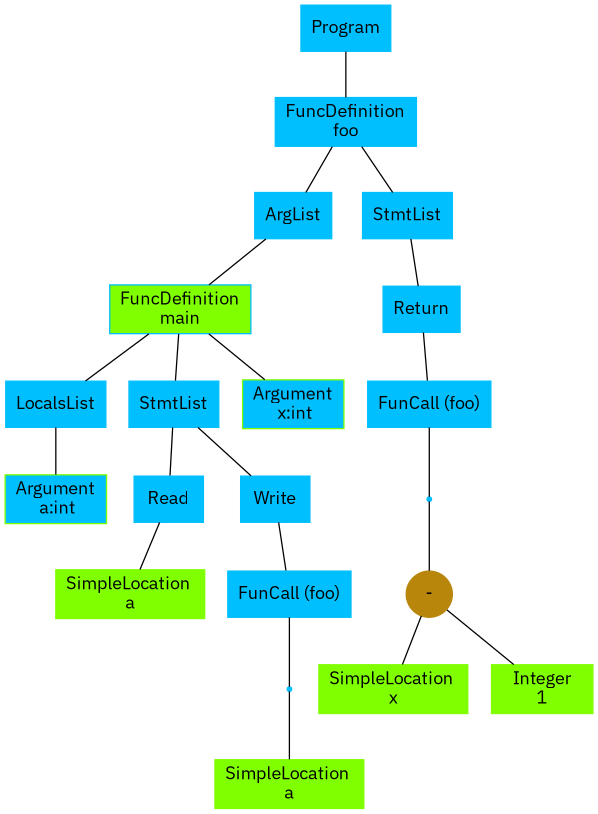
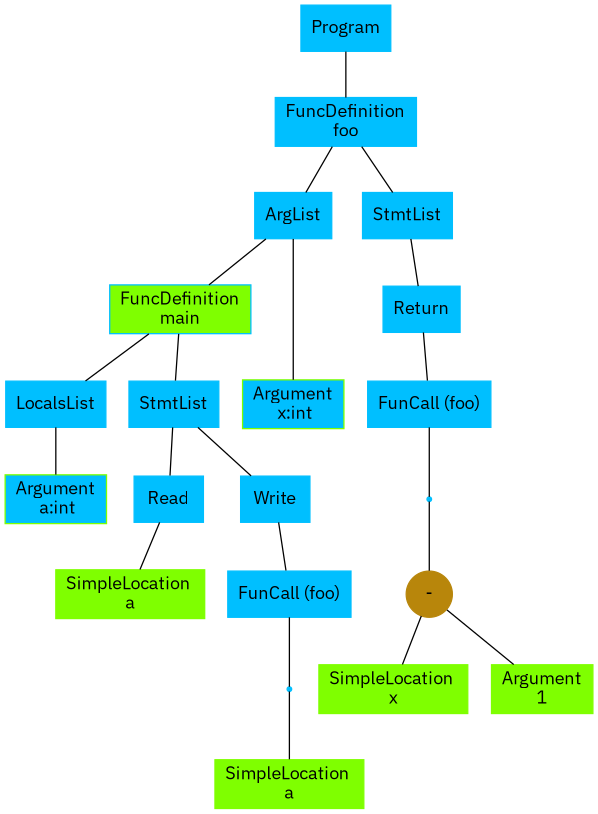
edge "FuncDefinition main" -- "Argument x:int": now "ArgList" -- "Argument x:int"
node "Integer 1": label "Integer 1" -> "Argument 1"
